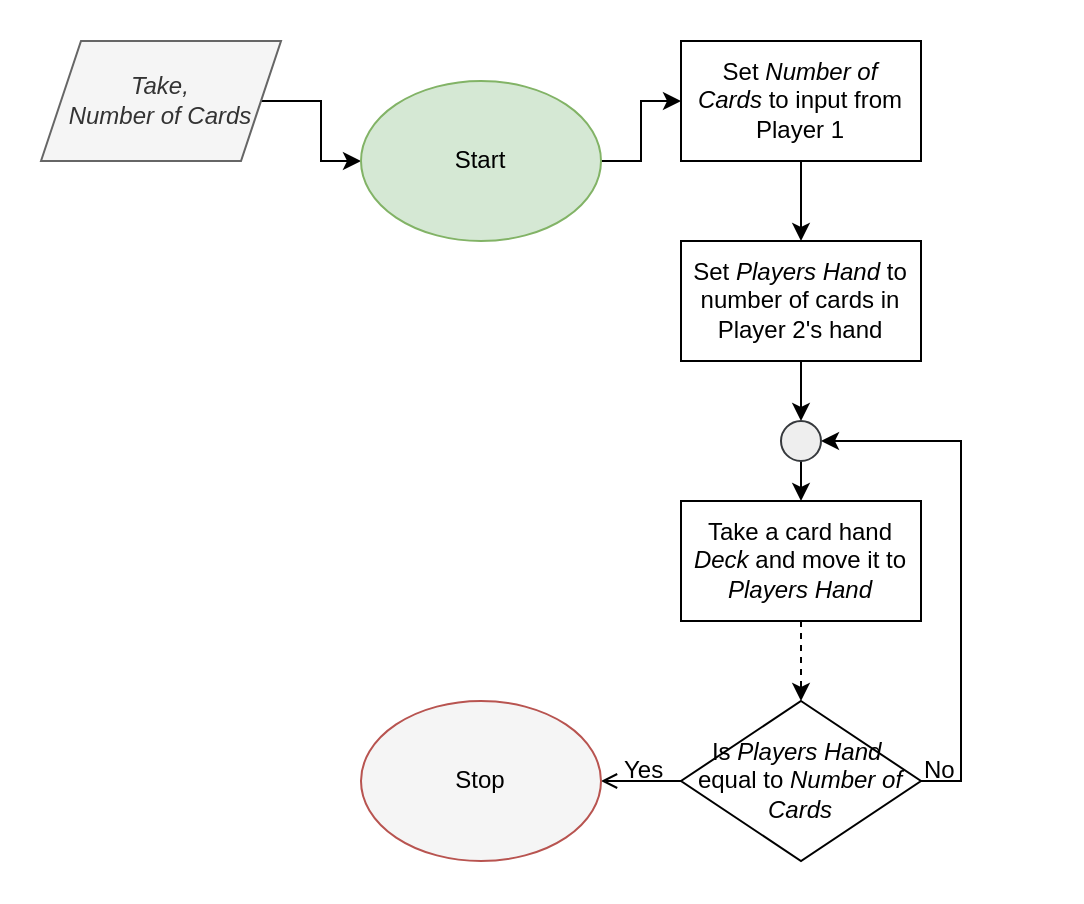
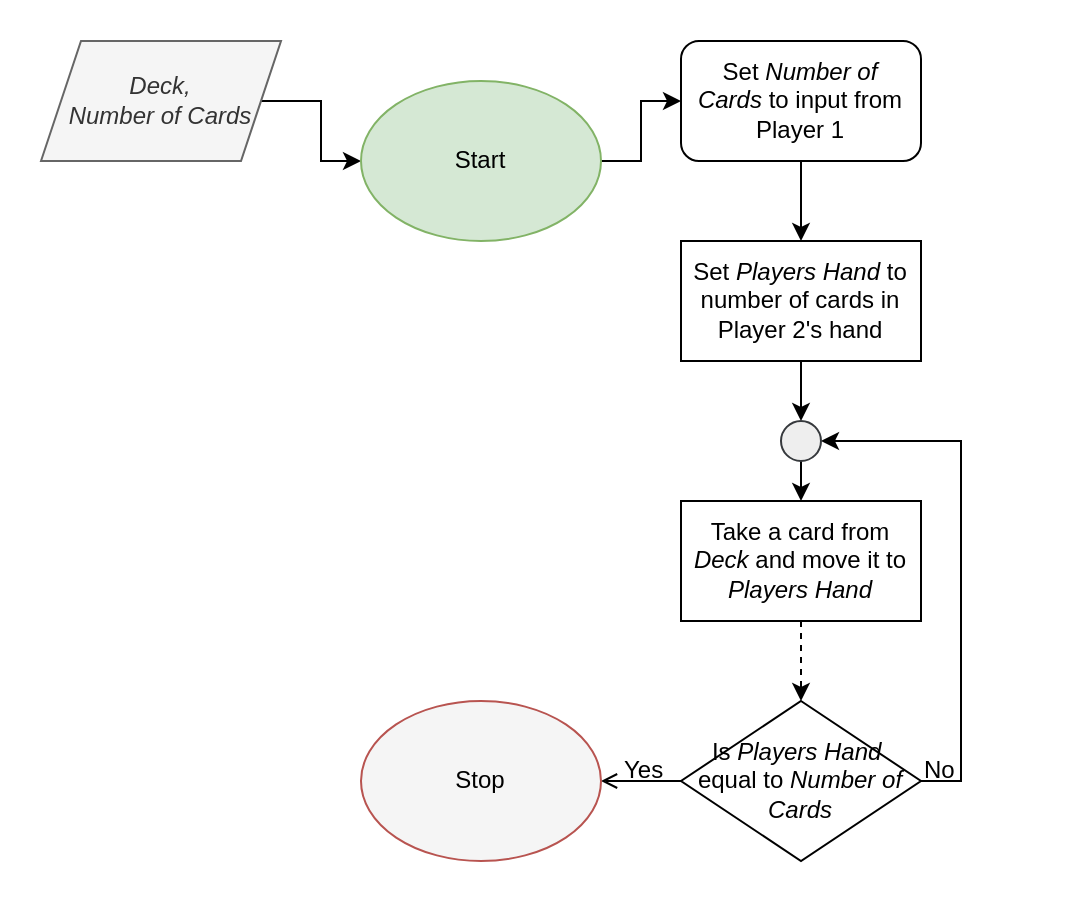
node "Take, Number of Cards": label "Take, Number of Cards" -> "Deck, Number of Cards"
node "Set Number of Cards to input from Player 1": shape rectangle -> rounded rectangle
node "Take a card hand Deck and move it to Players Hand": label "Take a card hand Deck and move it to Players Hand" -> "Take a card from Deck and move it to Players Hand"
